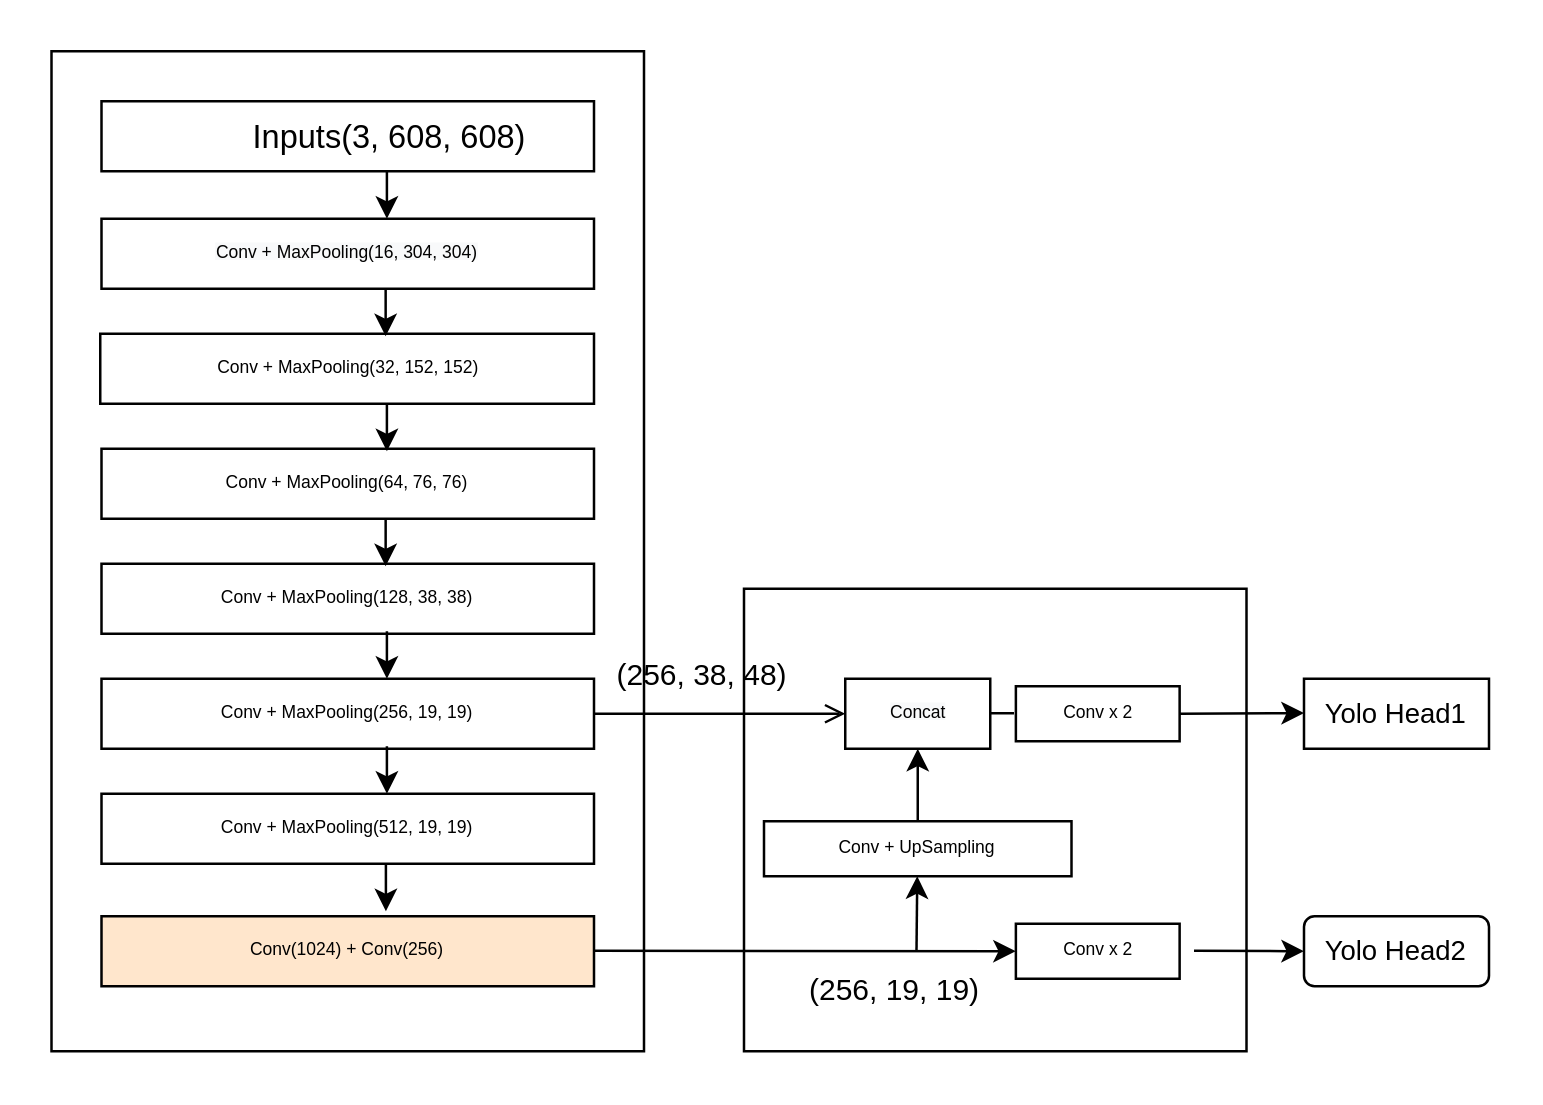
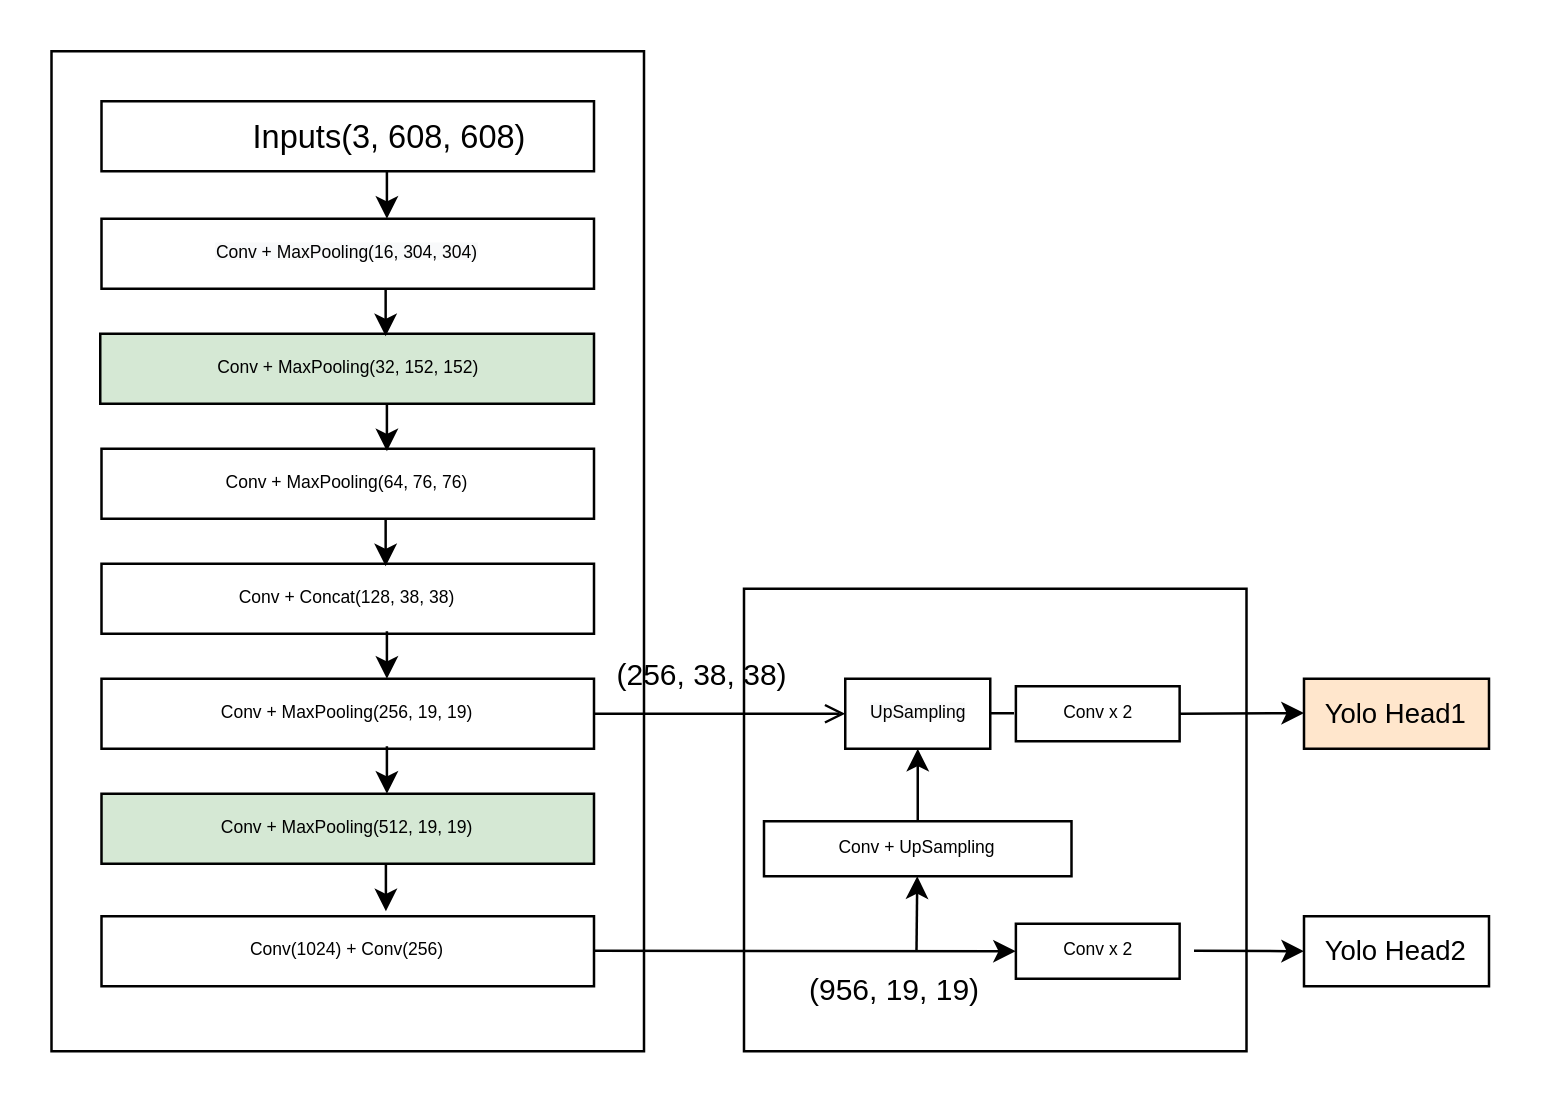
node "Conv + MaxPooling(32, 152, 152)": fillcolor #ffffff -> #d5e8d4
node "Conv + MaxPooling(128, 38, 38)": label "Conv + MaxPooling(128, 38, 38)" -> "Conv + Concat(128, 38, 38)"
node "(256, 38, 48)": label "(256, 38, 48)" -> "(256, 38, 38)"
node "Concat": label "Concat" -> "UpSampling"
node "Yolo Head1": fillcolor #ffffff -> #ffe6cc
node "Conv + MaxPooling(512, 19, 19)": fillcolor #ffffff -> #d5e8d4
node "Conv(1024) + Conv(256)": fillcolor #ffe6cc -> #ffffff
node "Yolo Head2": shape rounded rectangle -> rectangle
node "(256, 19, 19)": label "(256, 19, 19)" -> "(956, 19, 19)"
